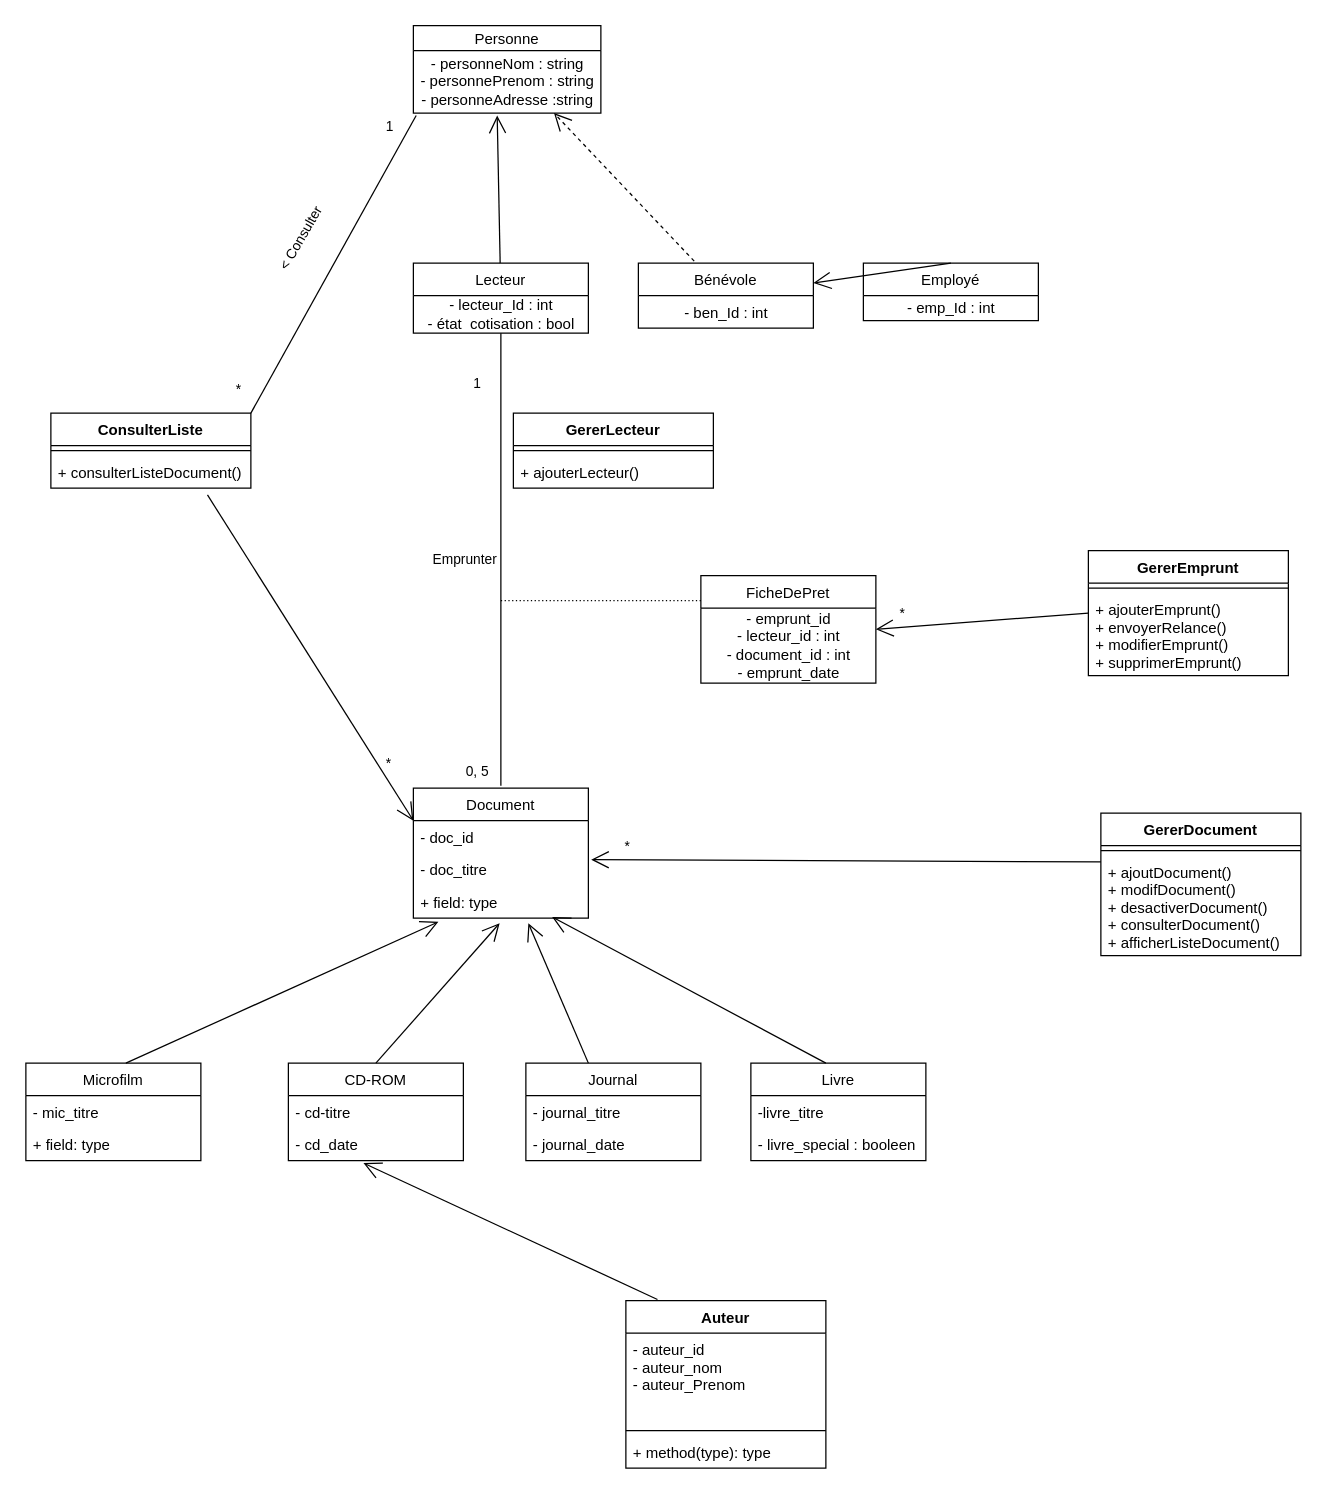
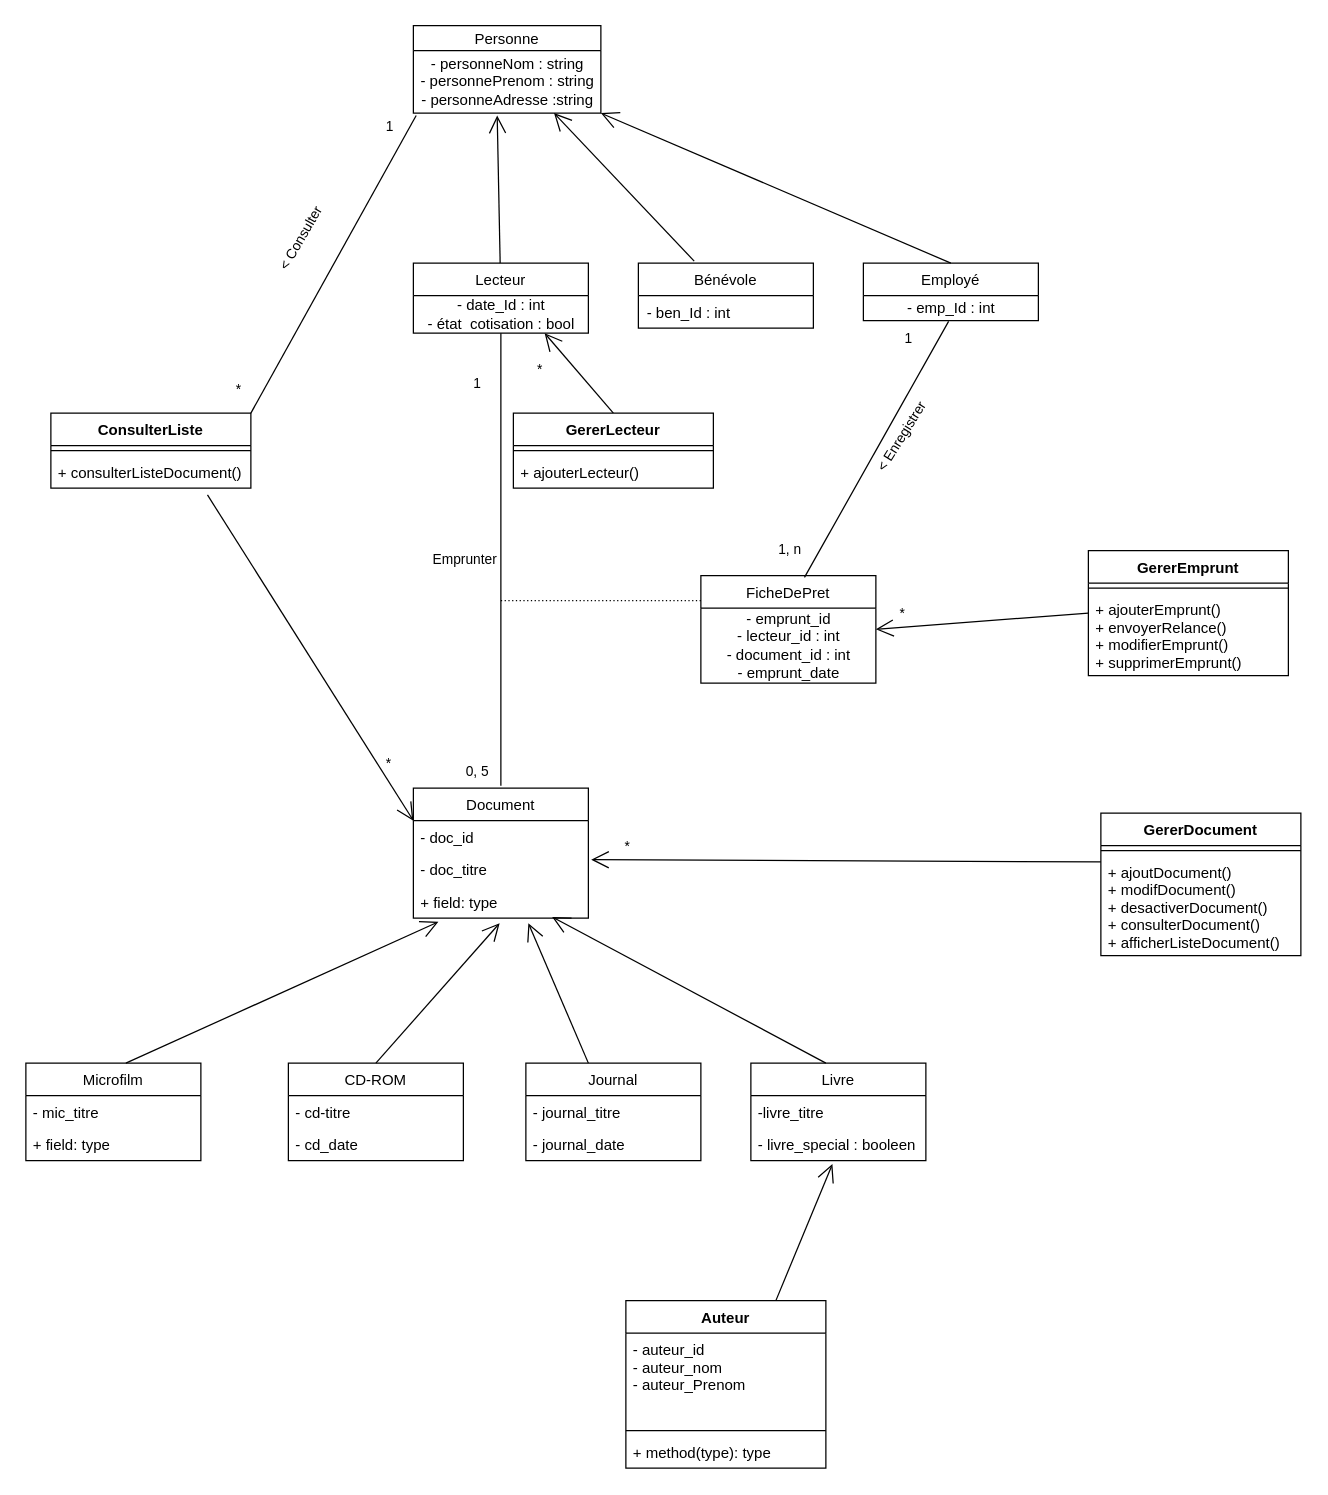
edge "Bénévole" -> "Personne": style dashed -> solid
edge "Employé" -> "Bénévole": now "Employé" -> "Personne"
node "- ben_Id : int": moved (726, 313) -> (688, 313)
node "- lecteur_Id : int - état cotisation : bool": label "- lecteur_Id : int - état cotisation : bool" -> "- date_Id : int - état cotisation : bool"
edge "GererLecteur" -> "Lecteur": added, label "*"
edge "- emp_Id : int" -- "FicheDePret": added, labels "1", "< Enregistrer", "1, n"
edge "Auteur" -> "- cd_date": removed
edge "Auteur" -> "- livre_special : booleen": added
